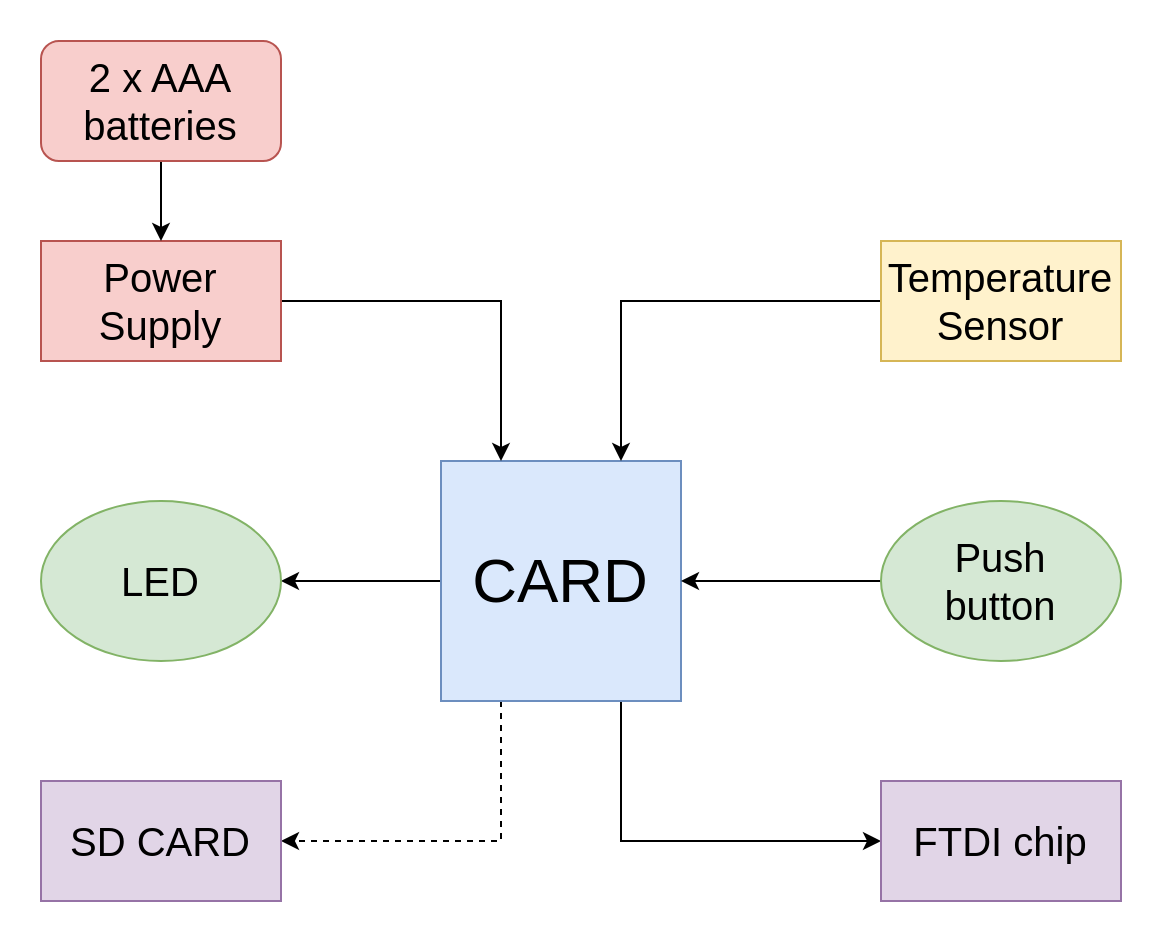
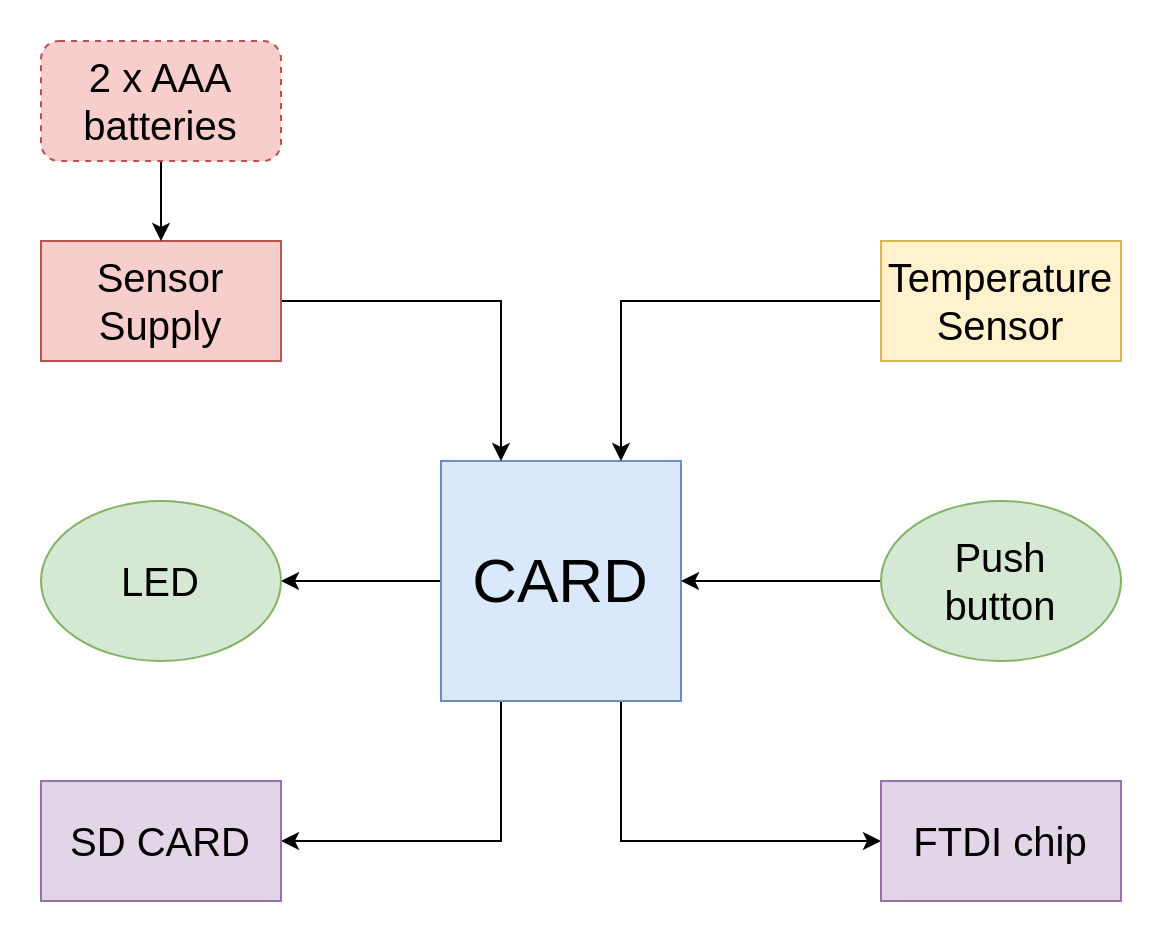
node "2 x AAA batteries": style solid -> dashed
node "Power Supply": label "Power Supply" -> "Sensor Supply"
edge "CARD" -> "SD CARD": style dashed -> solid
